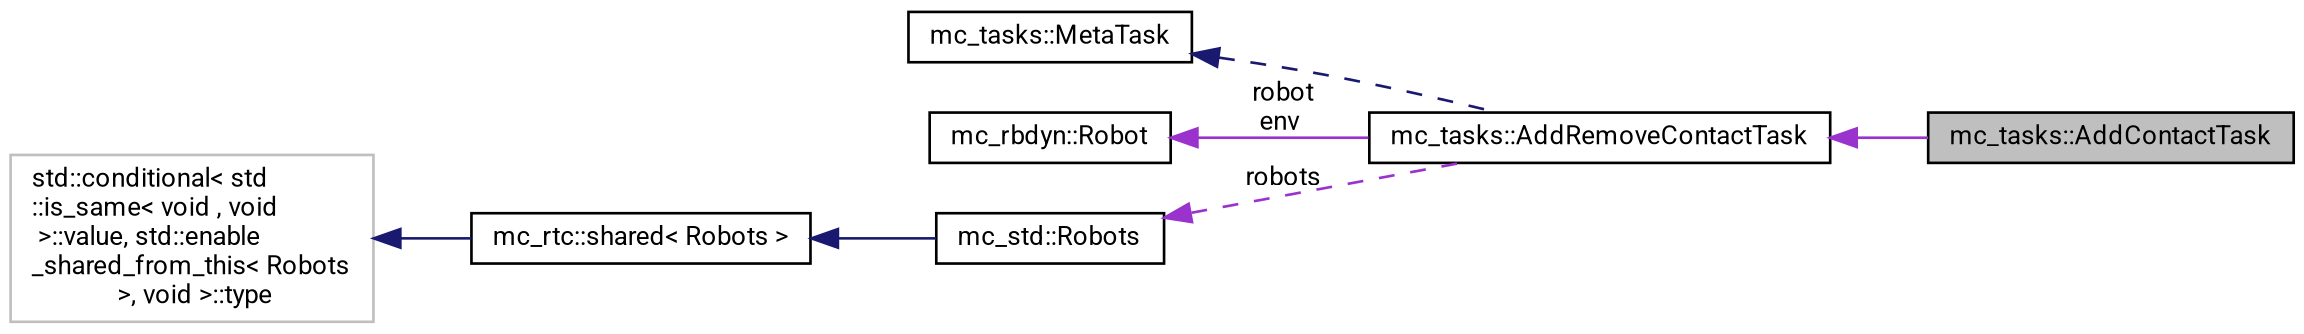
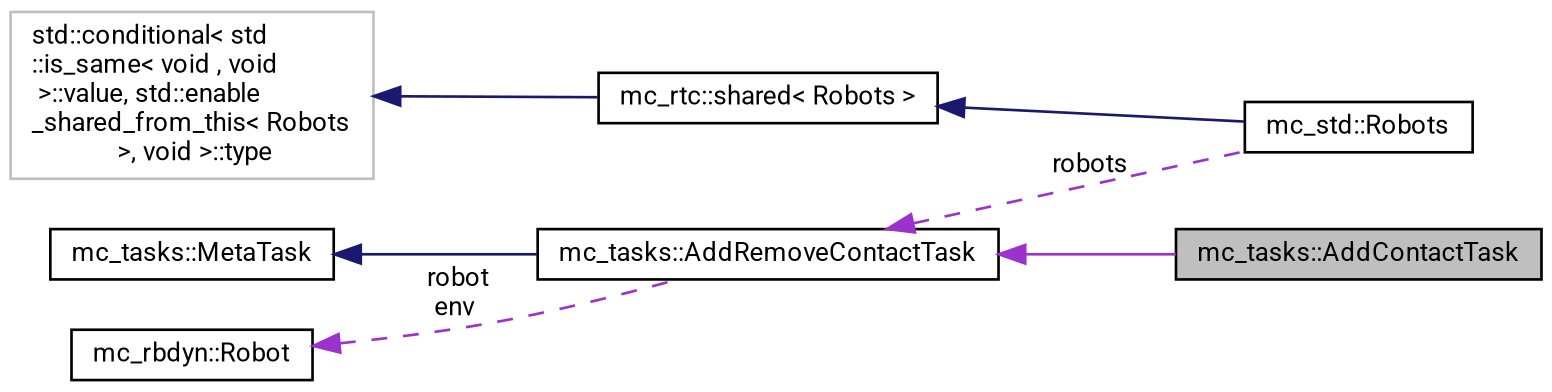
edge "mc_tasks::AddRemoveContactTask" -> "mc_tasks::MetaTask": style dashed -> solid
edge "mc_tasks::AddRemoveContactTask" -> "mc_rbdyn::Robot": style solid -> dashed
edge "mc_tasks::AddRemoveContactTask" -> "mc_std::Robots": reversed
